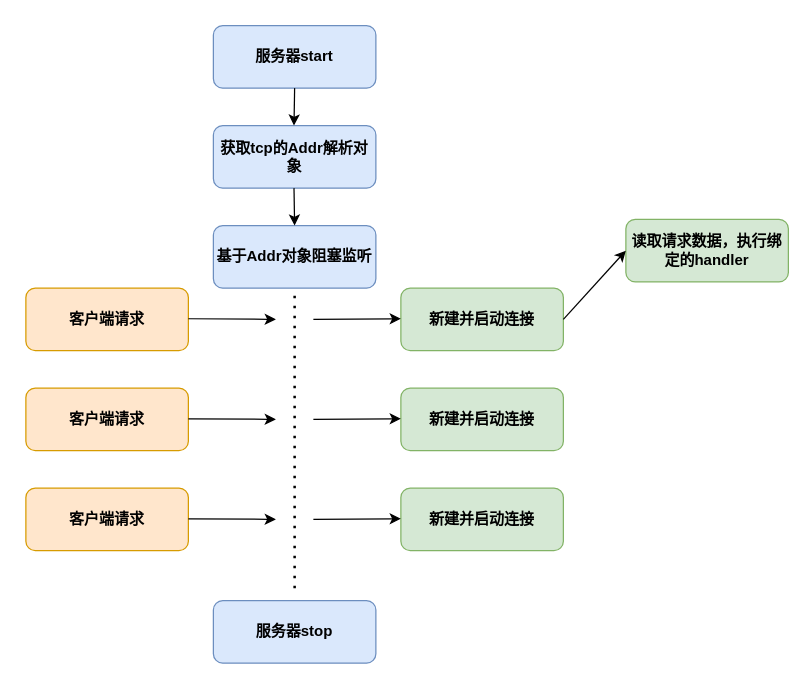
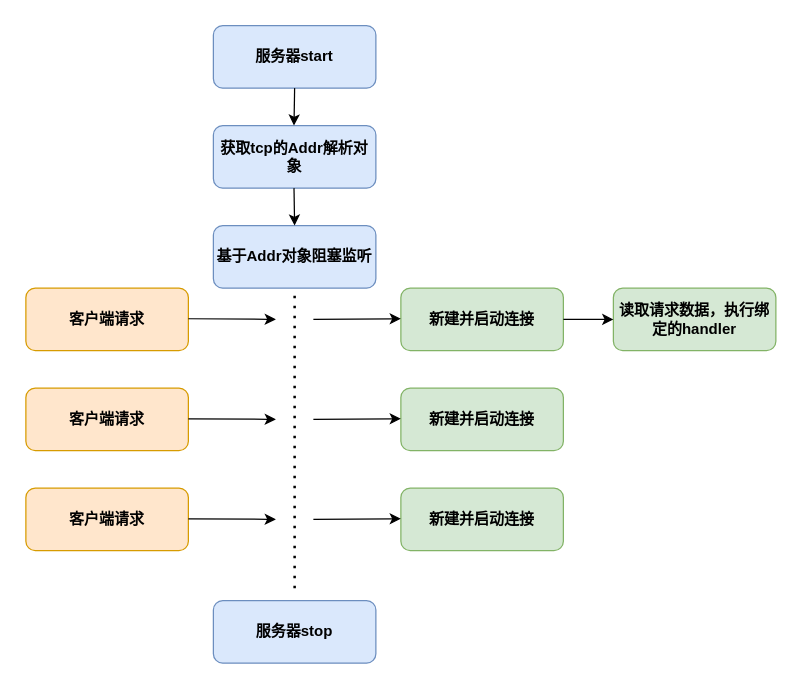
node "读取请求数据，执行绑定的handler": moved (707, 251) -> (694, 319)
